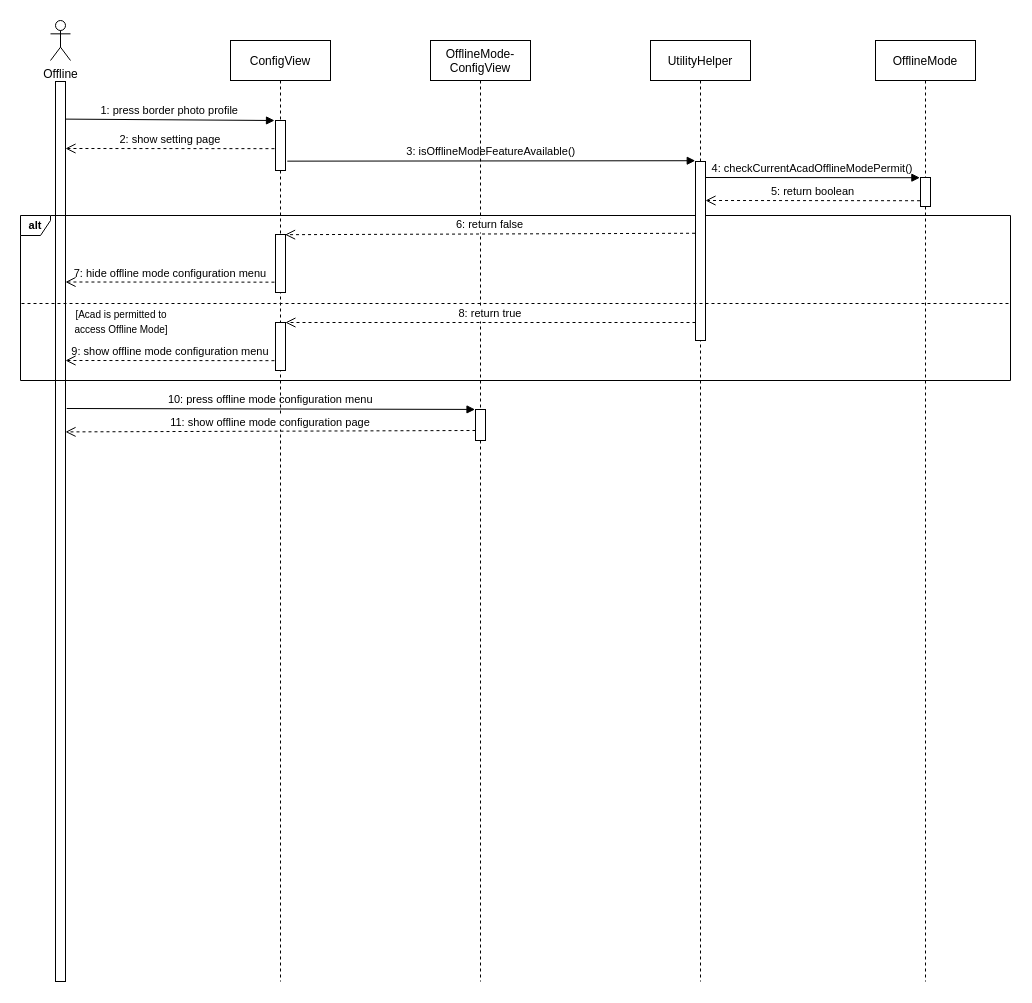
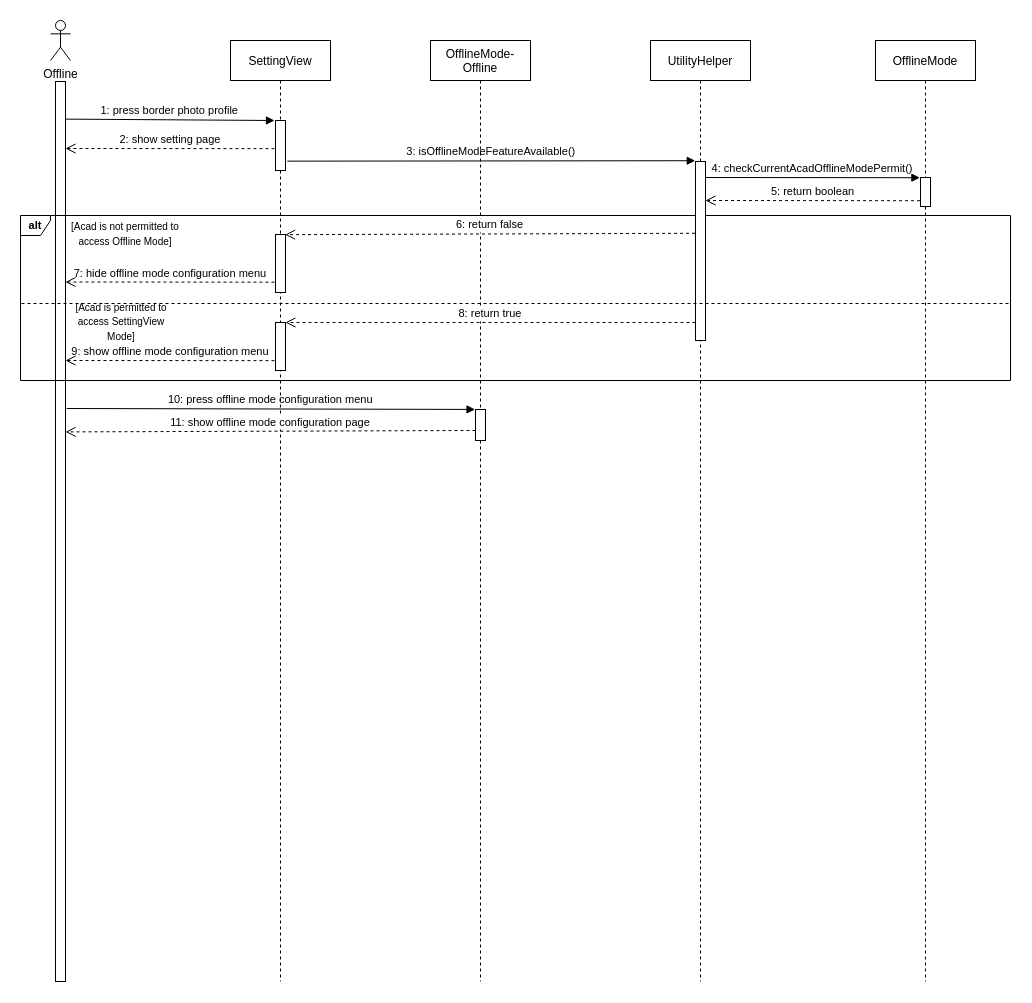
node "OfflineMode- ConfigView": label "OfflineMode- ConfigView" -> "OfflineMode- Offline"
node "ConfigView": label "ConfigView" -> "SettingView"
node "[Acad is not permitted to access Offline Mode]": added
node "[Acad is permitted to access Offline Mode]": label "[Acad is permitted to access Offline Mode]" -> "[Acad is permitted to access SettingView Mode]"
